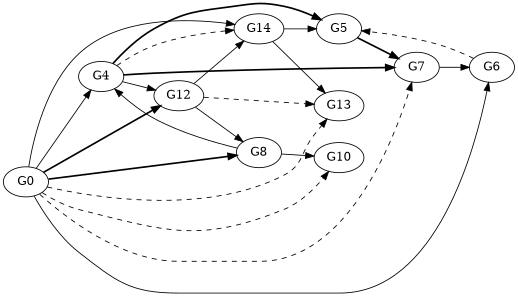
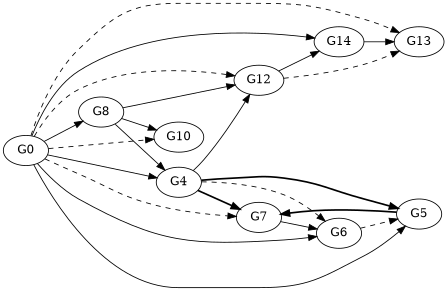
edge "G14" -> "G5": now "G0" -> "G5"
edge "G4" -> "G14": now "G4" -> "G6"
edge "G12" -> "G8": reversed
edge "G0" -> "G12": style bold -> dashed
edge "G0" -> "G8": style bold -> solid
